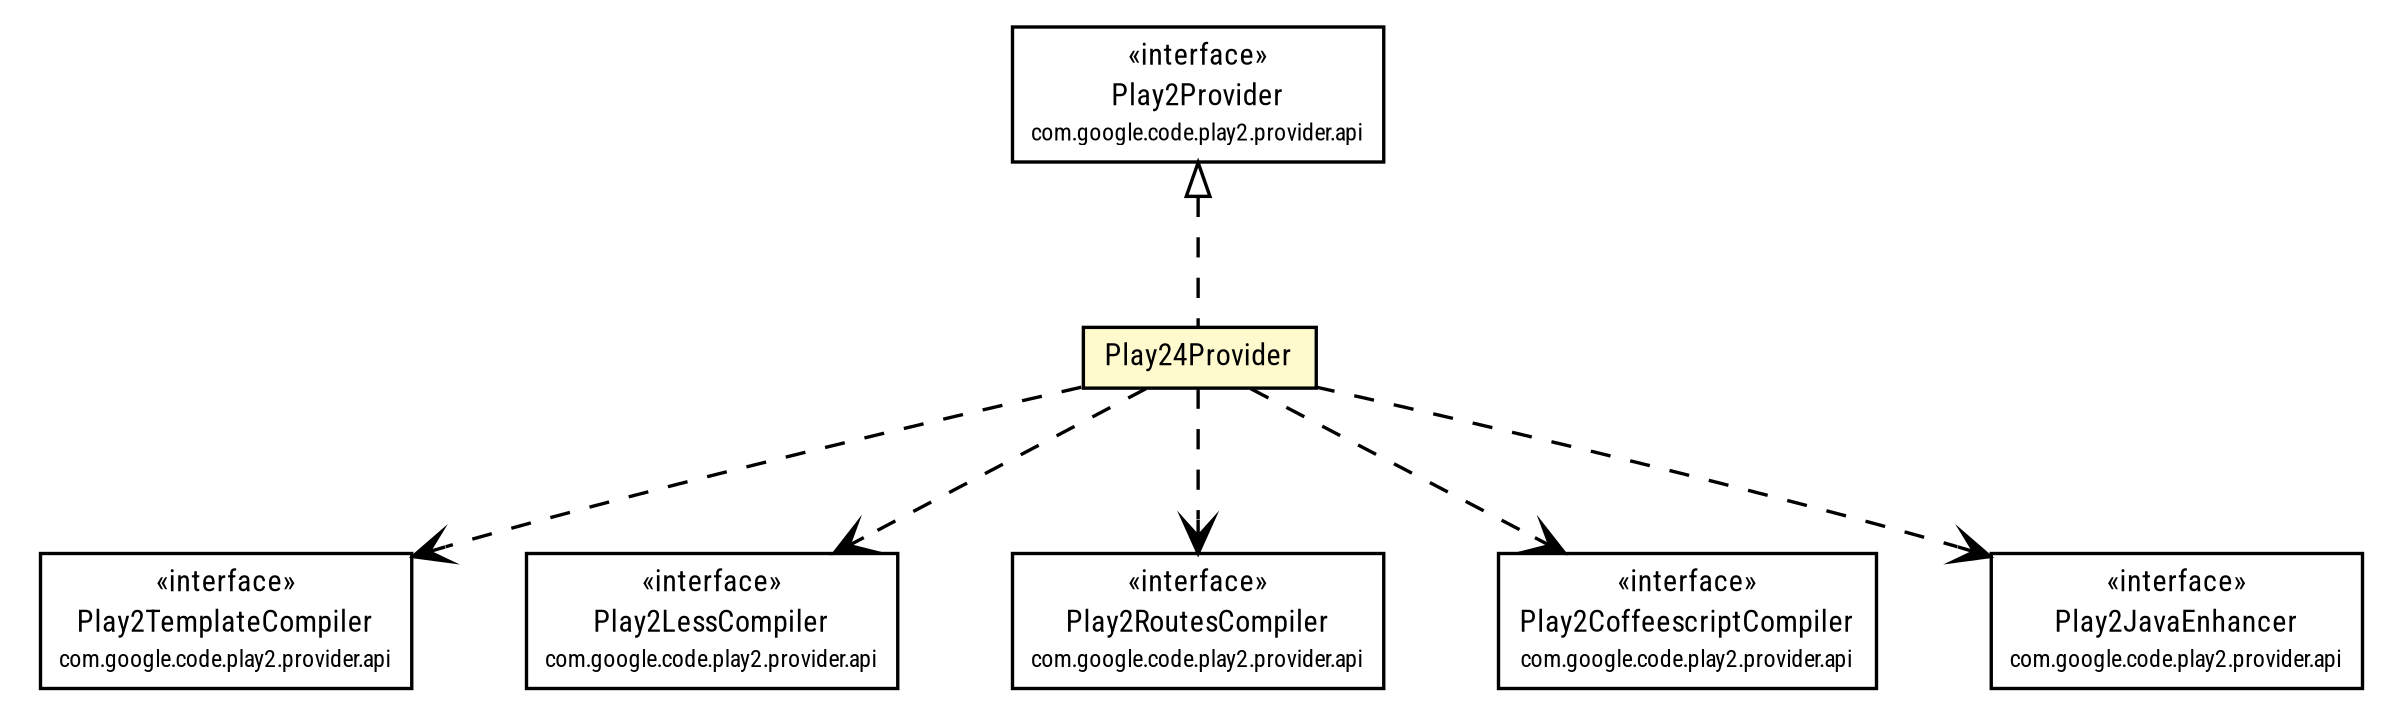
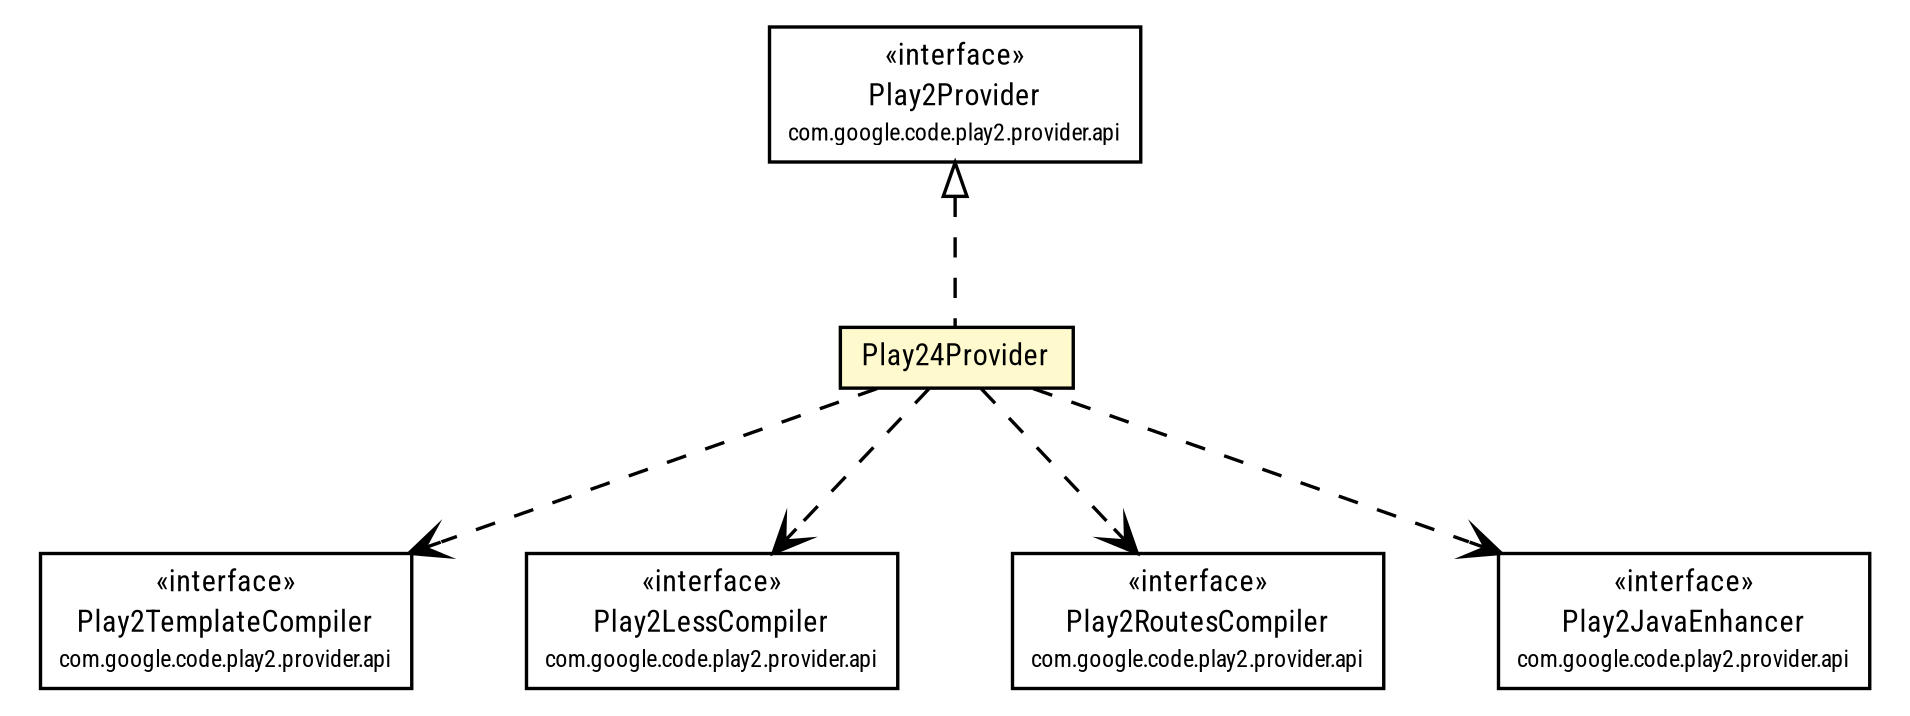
node "Play2CoffeescriptCompiler": removed
